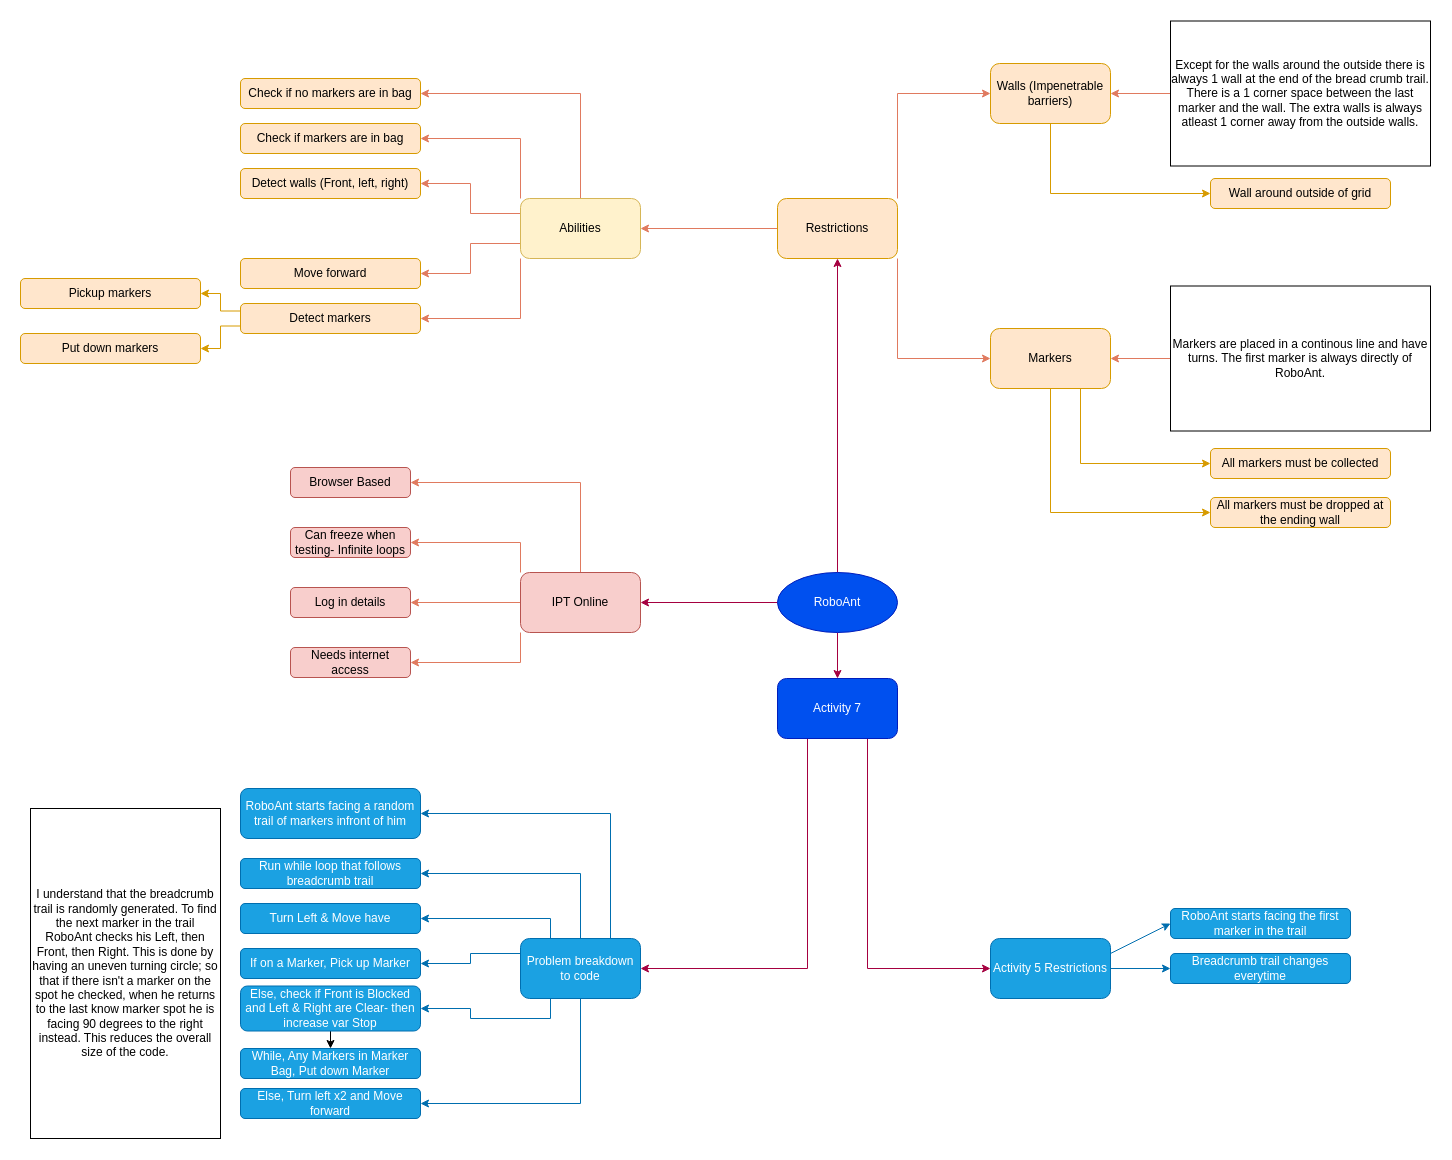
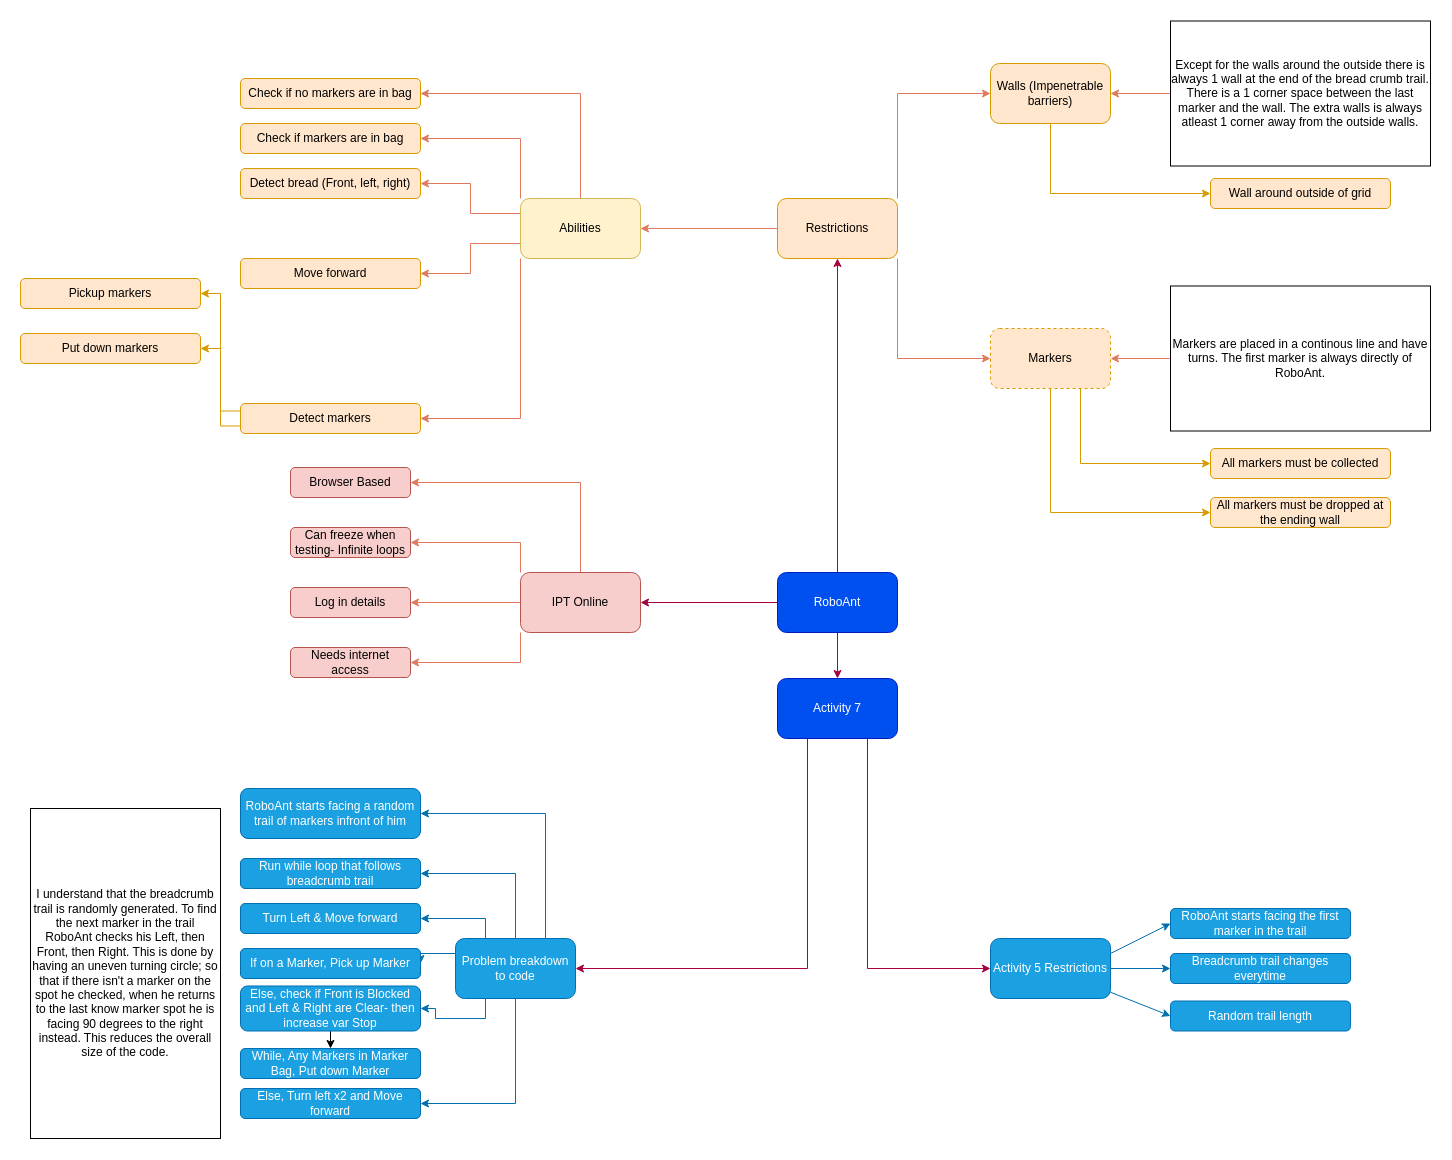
node "Detect walls (Front, left, right)": label "Detect walls (Front, left, right)" -> "Detect bread (Front, left, right)"
node "Detect markers": moved (331, 319) -> (331, 419)
node "Markers": style solid -> dashed
node "RoboAnt": shape ellipse -> rounded rectangle
node "Turn Left & Move have": label "Turn Left & Move have" -> "Turn Left & Move forward"
node "Problem breakdown to code": moved (581, 969) -> (516, 969)
edge "Activity 5 Restrictions" -> "Random trail length": added
node "Random trail length": added
